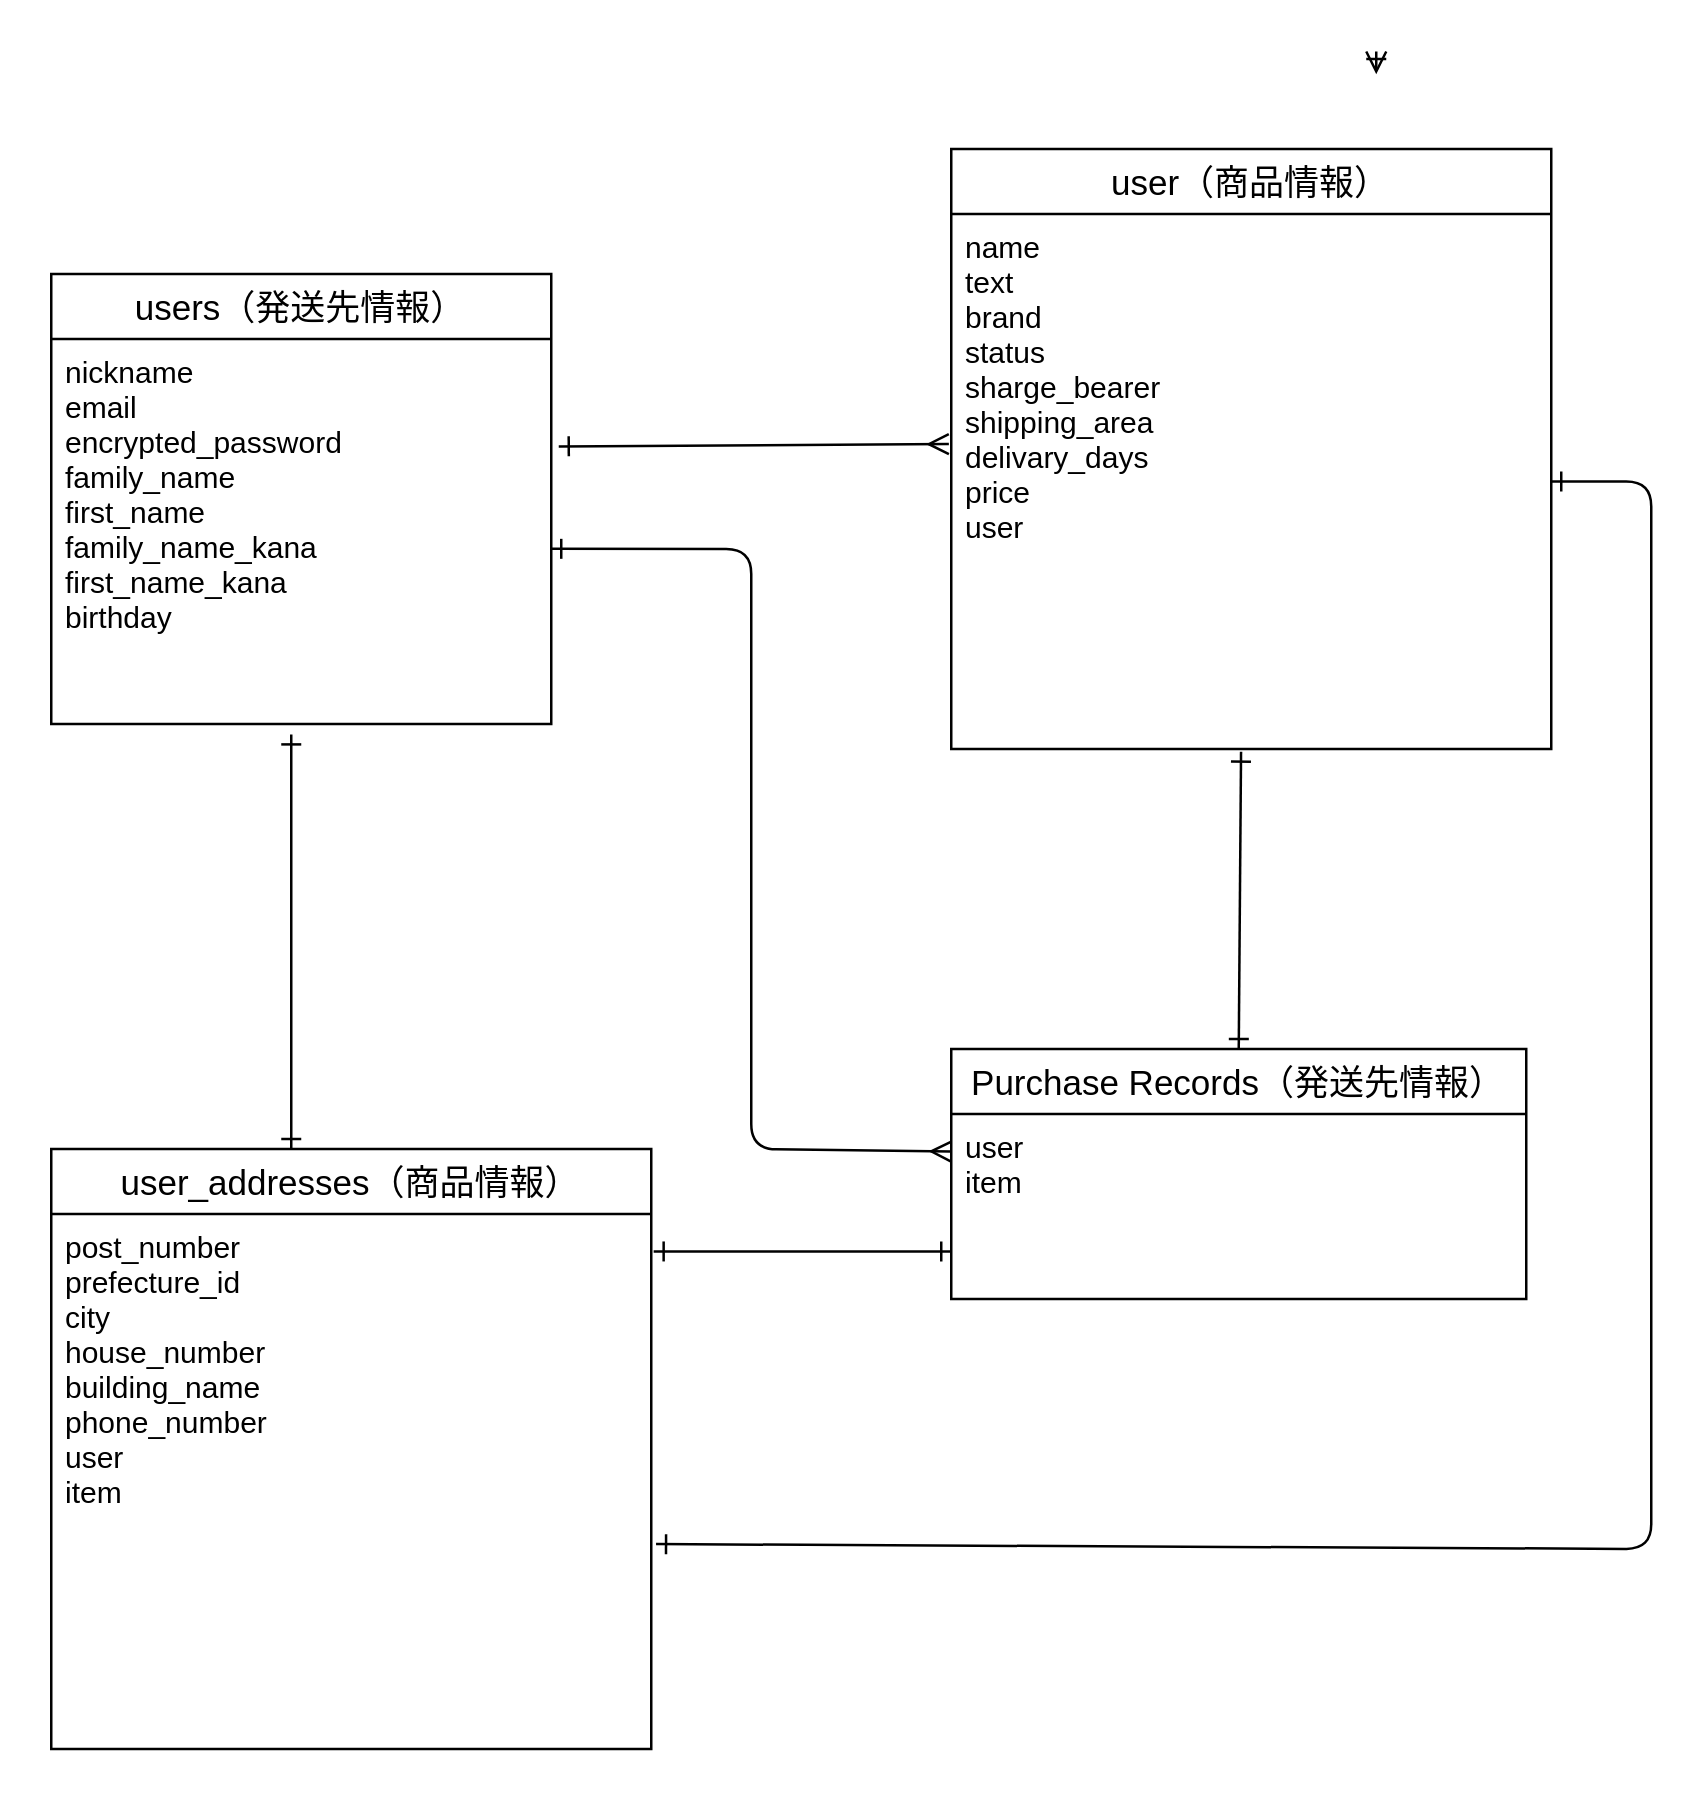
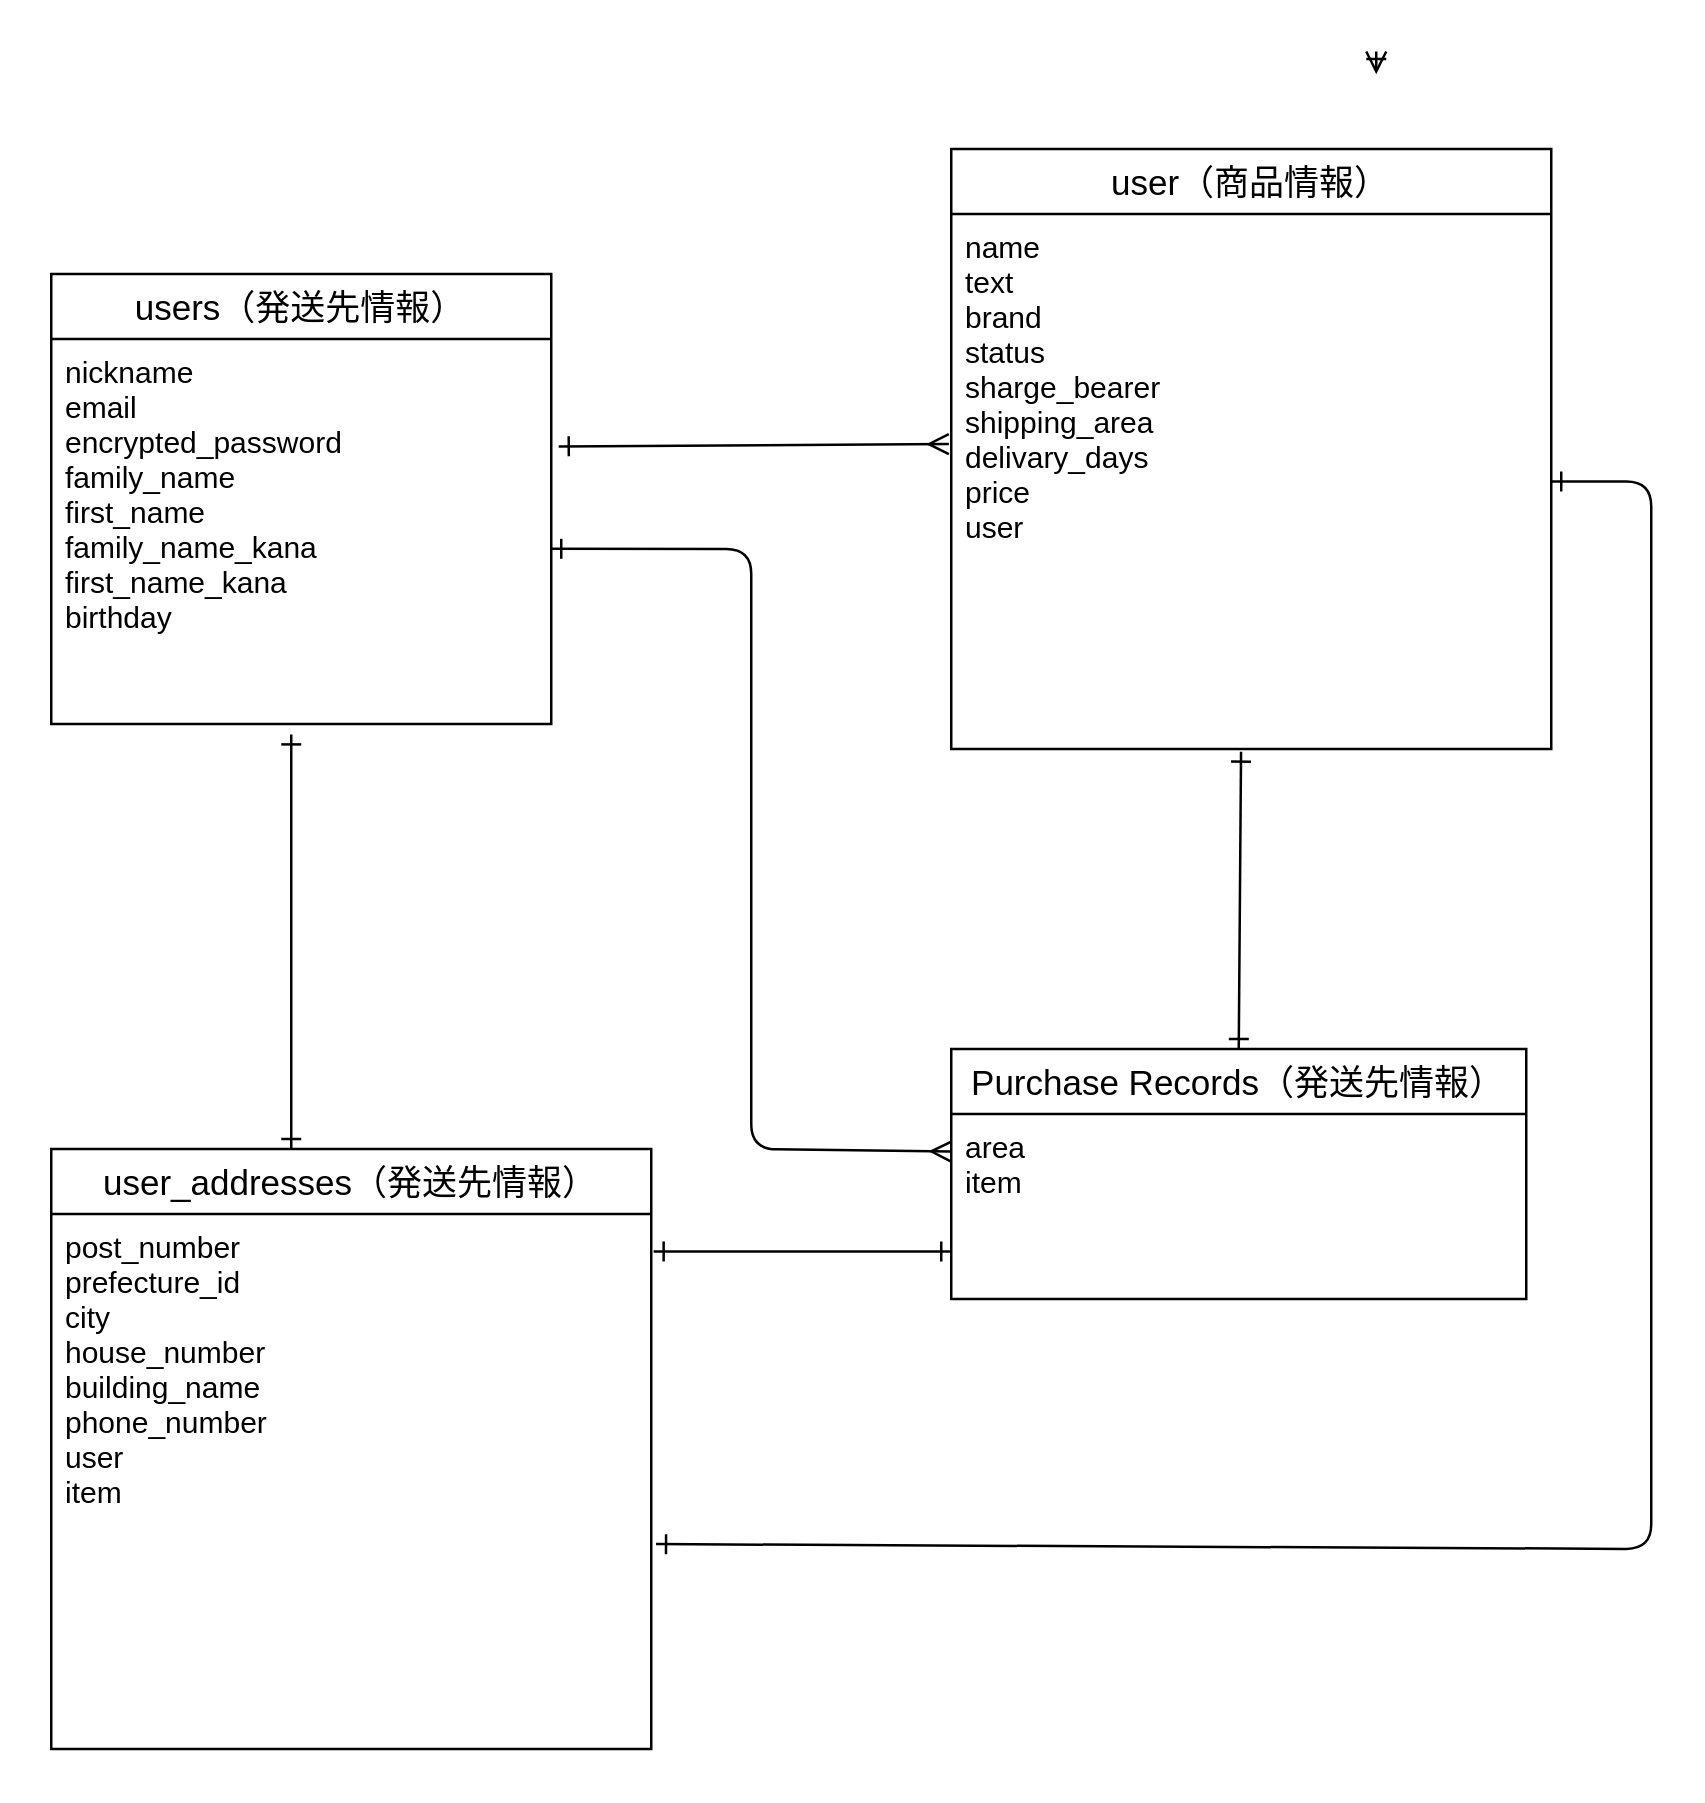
node "user item": label "user item" -> "area item"
node "user_addresses（商品情報）": label "user_addresses（商品情報）" -> "user_addresses（発送先情報）"
